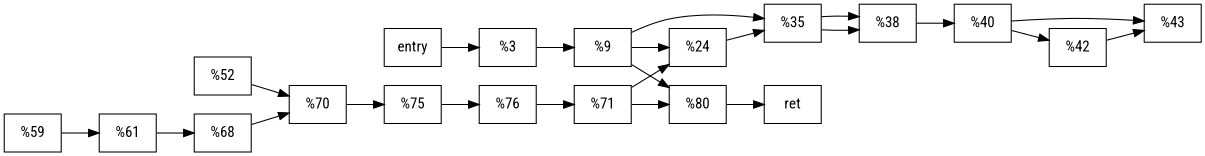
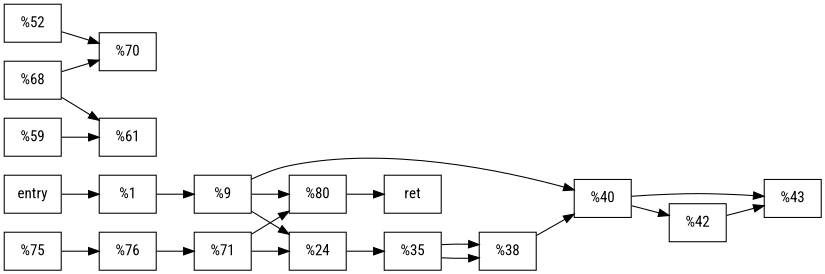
edge "%9" -> "%35": now "%9" -> "%40"
node "%3": label "%3" -> "%1"
edge "%70" -> "%75": removed
edge "%61" -> "%68": reversed
